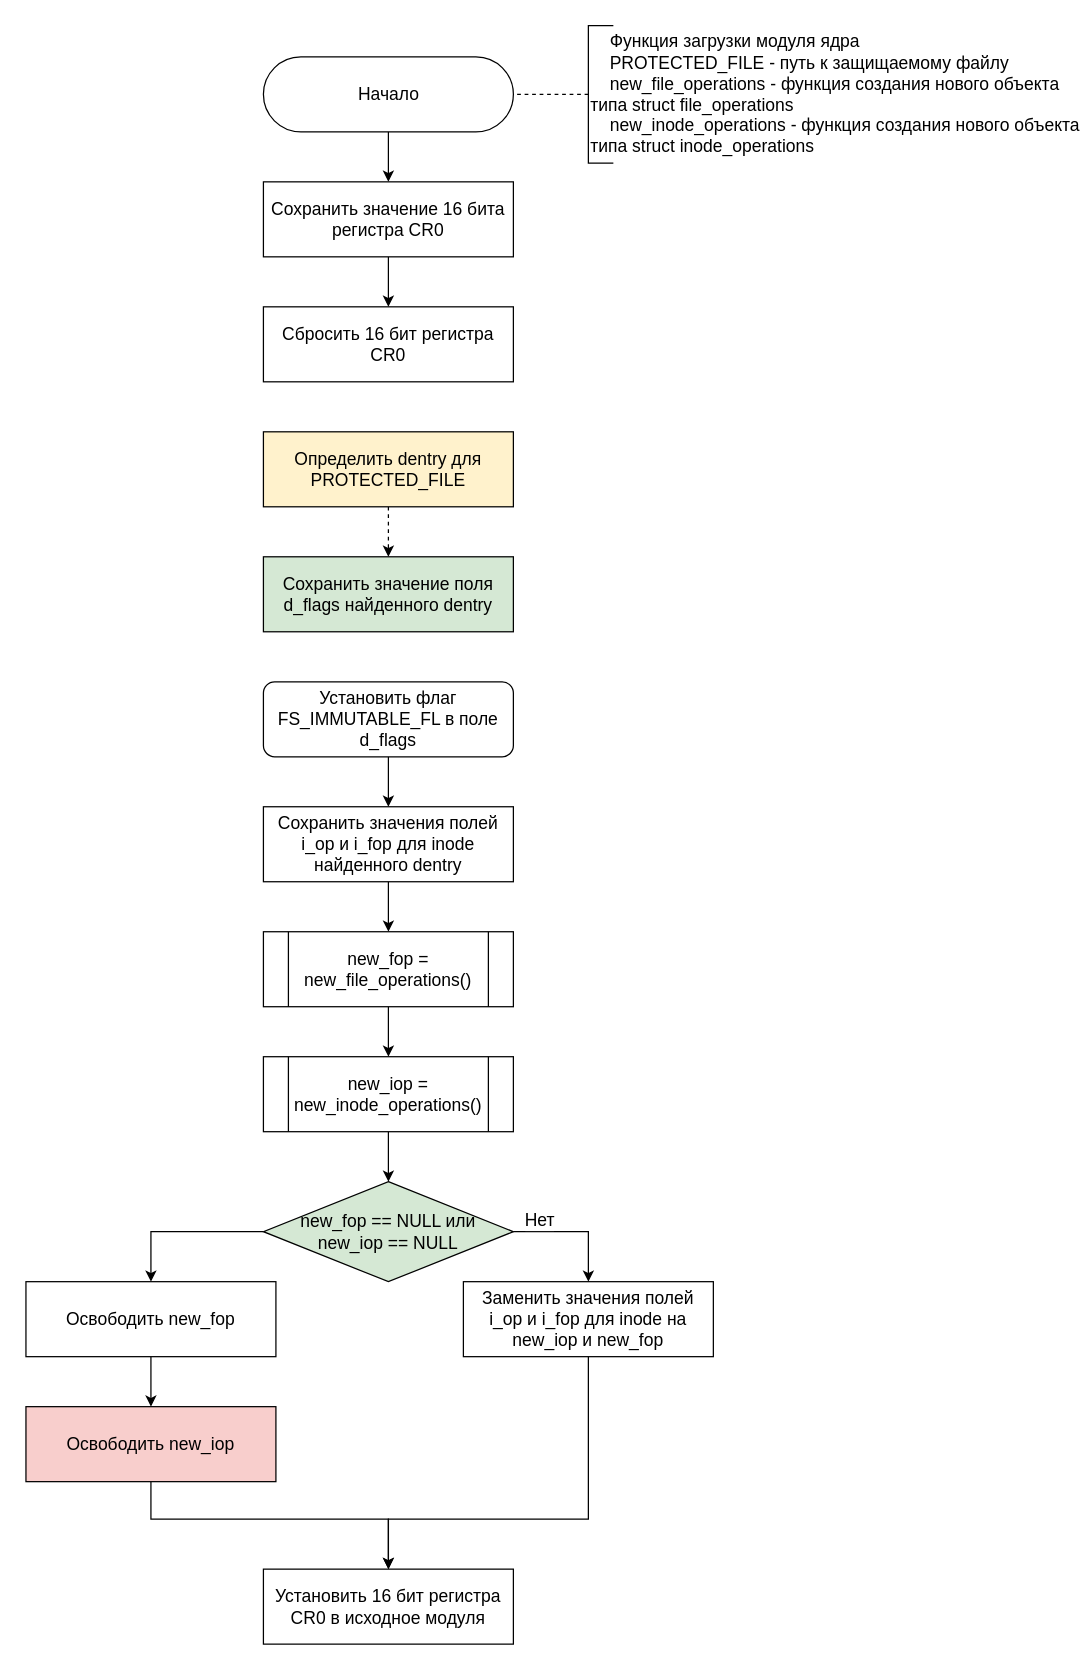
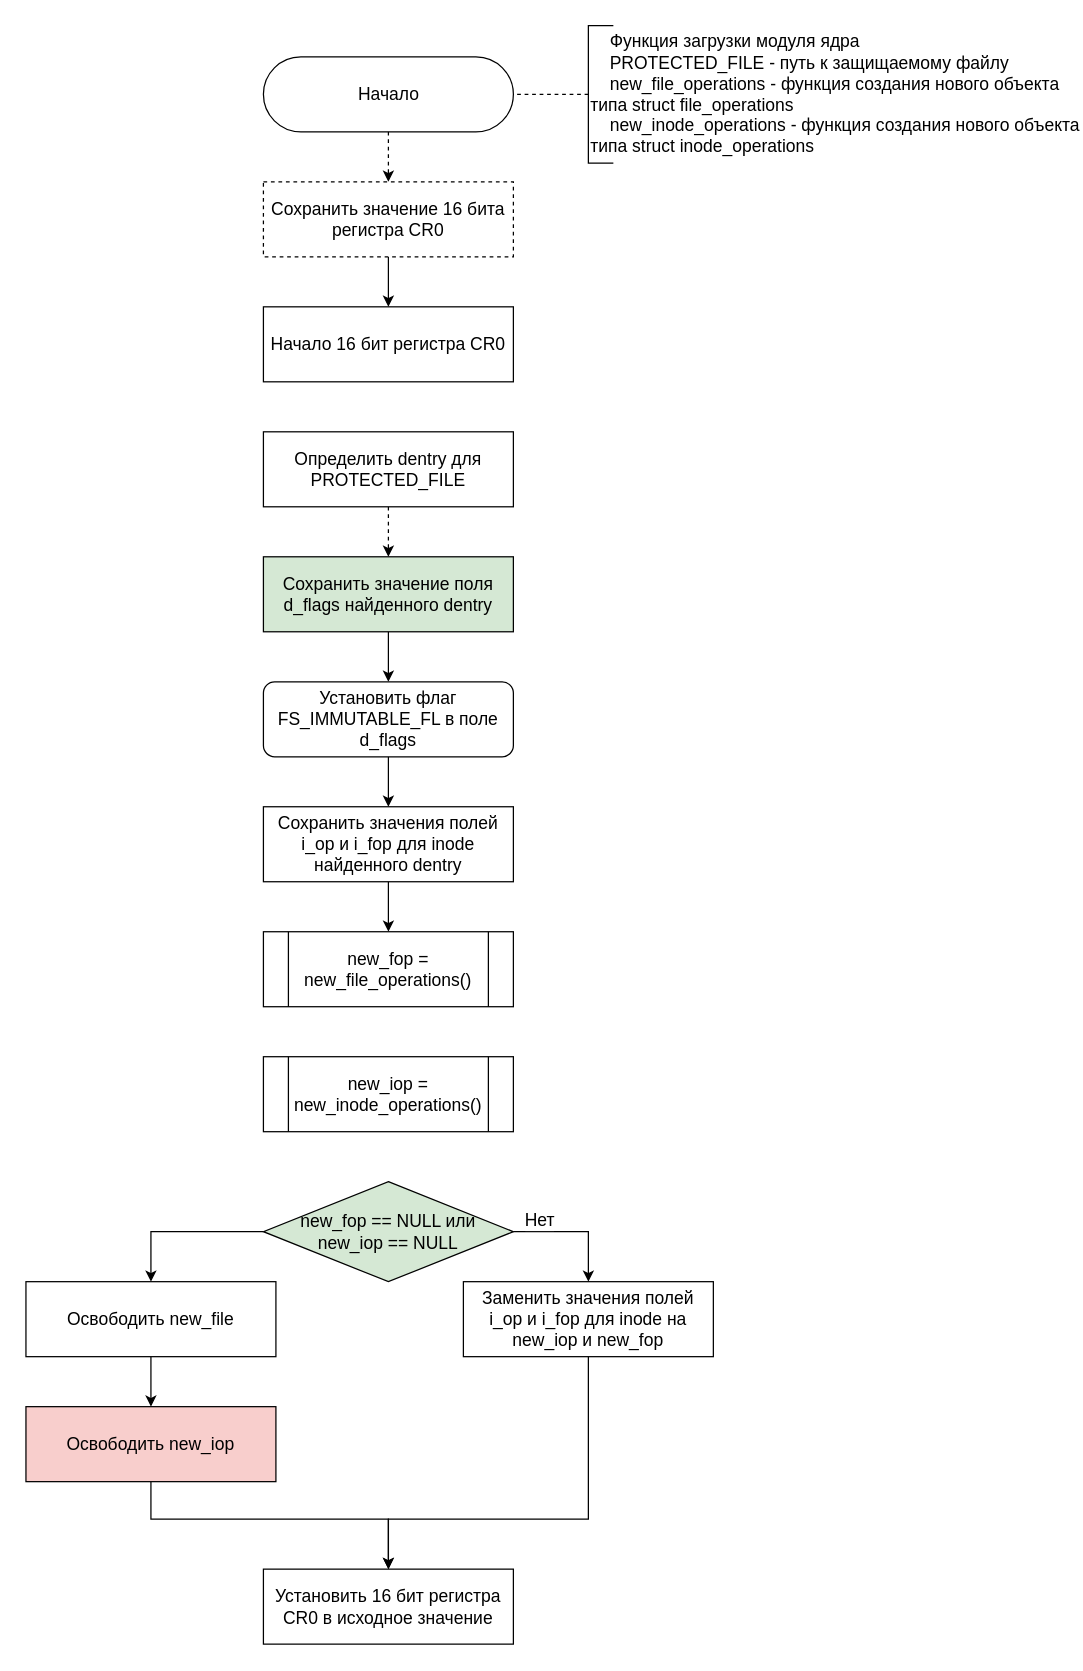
edge "Начало" -> "Сохранить значение 16 бита регистра CR0": style solid -> dashed
node "Сохранить значение 16 бита регистра CR0": style solid -> dashed
node "Сбросить 16 бит регистра CR0": label "Сбросить 16 бит регистра CR0" -> "Начало 16 бит регистра CR0"
node "Определить dentry для PROTECTED_FILE": fillcolor #fff2cc -> #ffffff
edge "Сохранить значение поля d_flags найденного dentry" -> "Установить флаг FS_IMMUTABLE_FL в поле d_flags": added
edge "new_fop = new_file_operations()" -> "new_iop = new_inode_operations()": removed
edge "new_iop = new_inode_operations()" -> "new_fop == NULL или new_iop == NULL": removed
node "Освободить new_fop": label "Освободить new_fop" -> "Освободить new_file"
node "Установить 16 бит регистра CR0 в исходное модуля": label "Установить 16 бит регистра CR0 в исходное модуля" -> "Установить 16 бит регистра CR0 в исходное значение"
